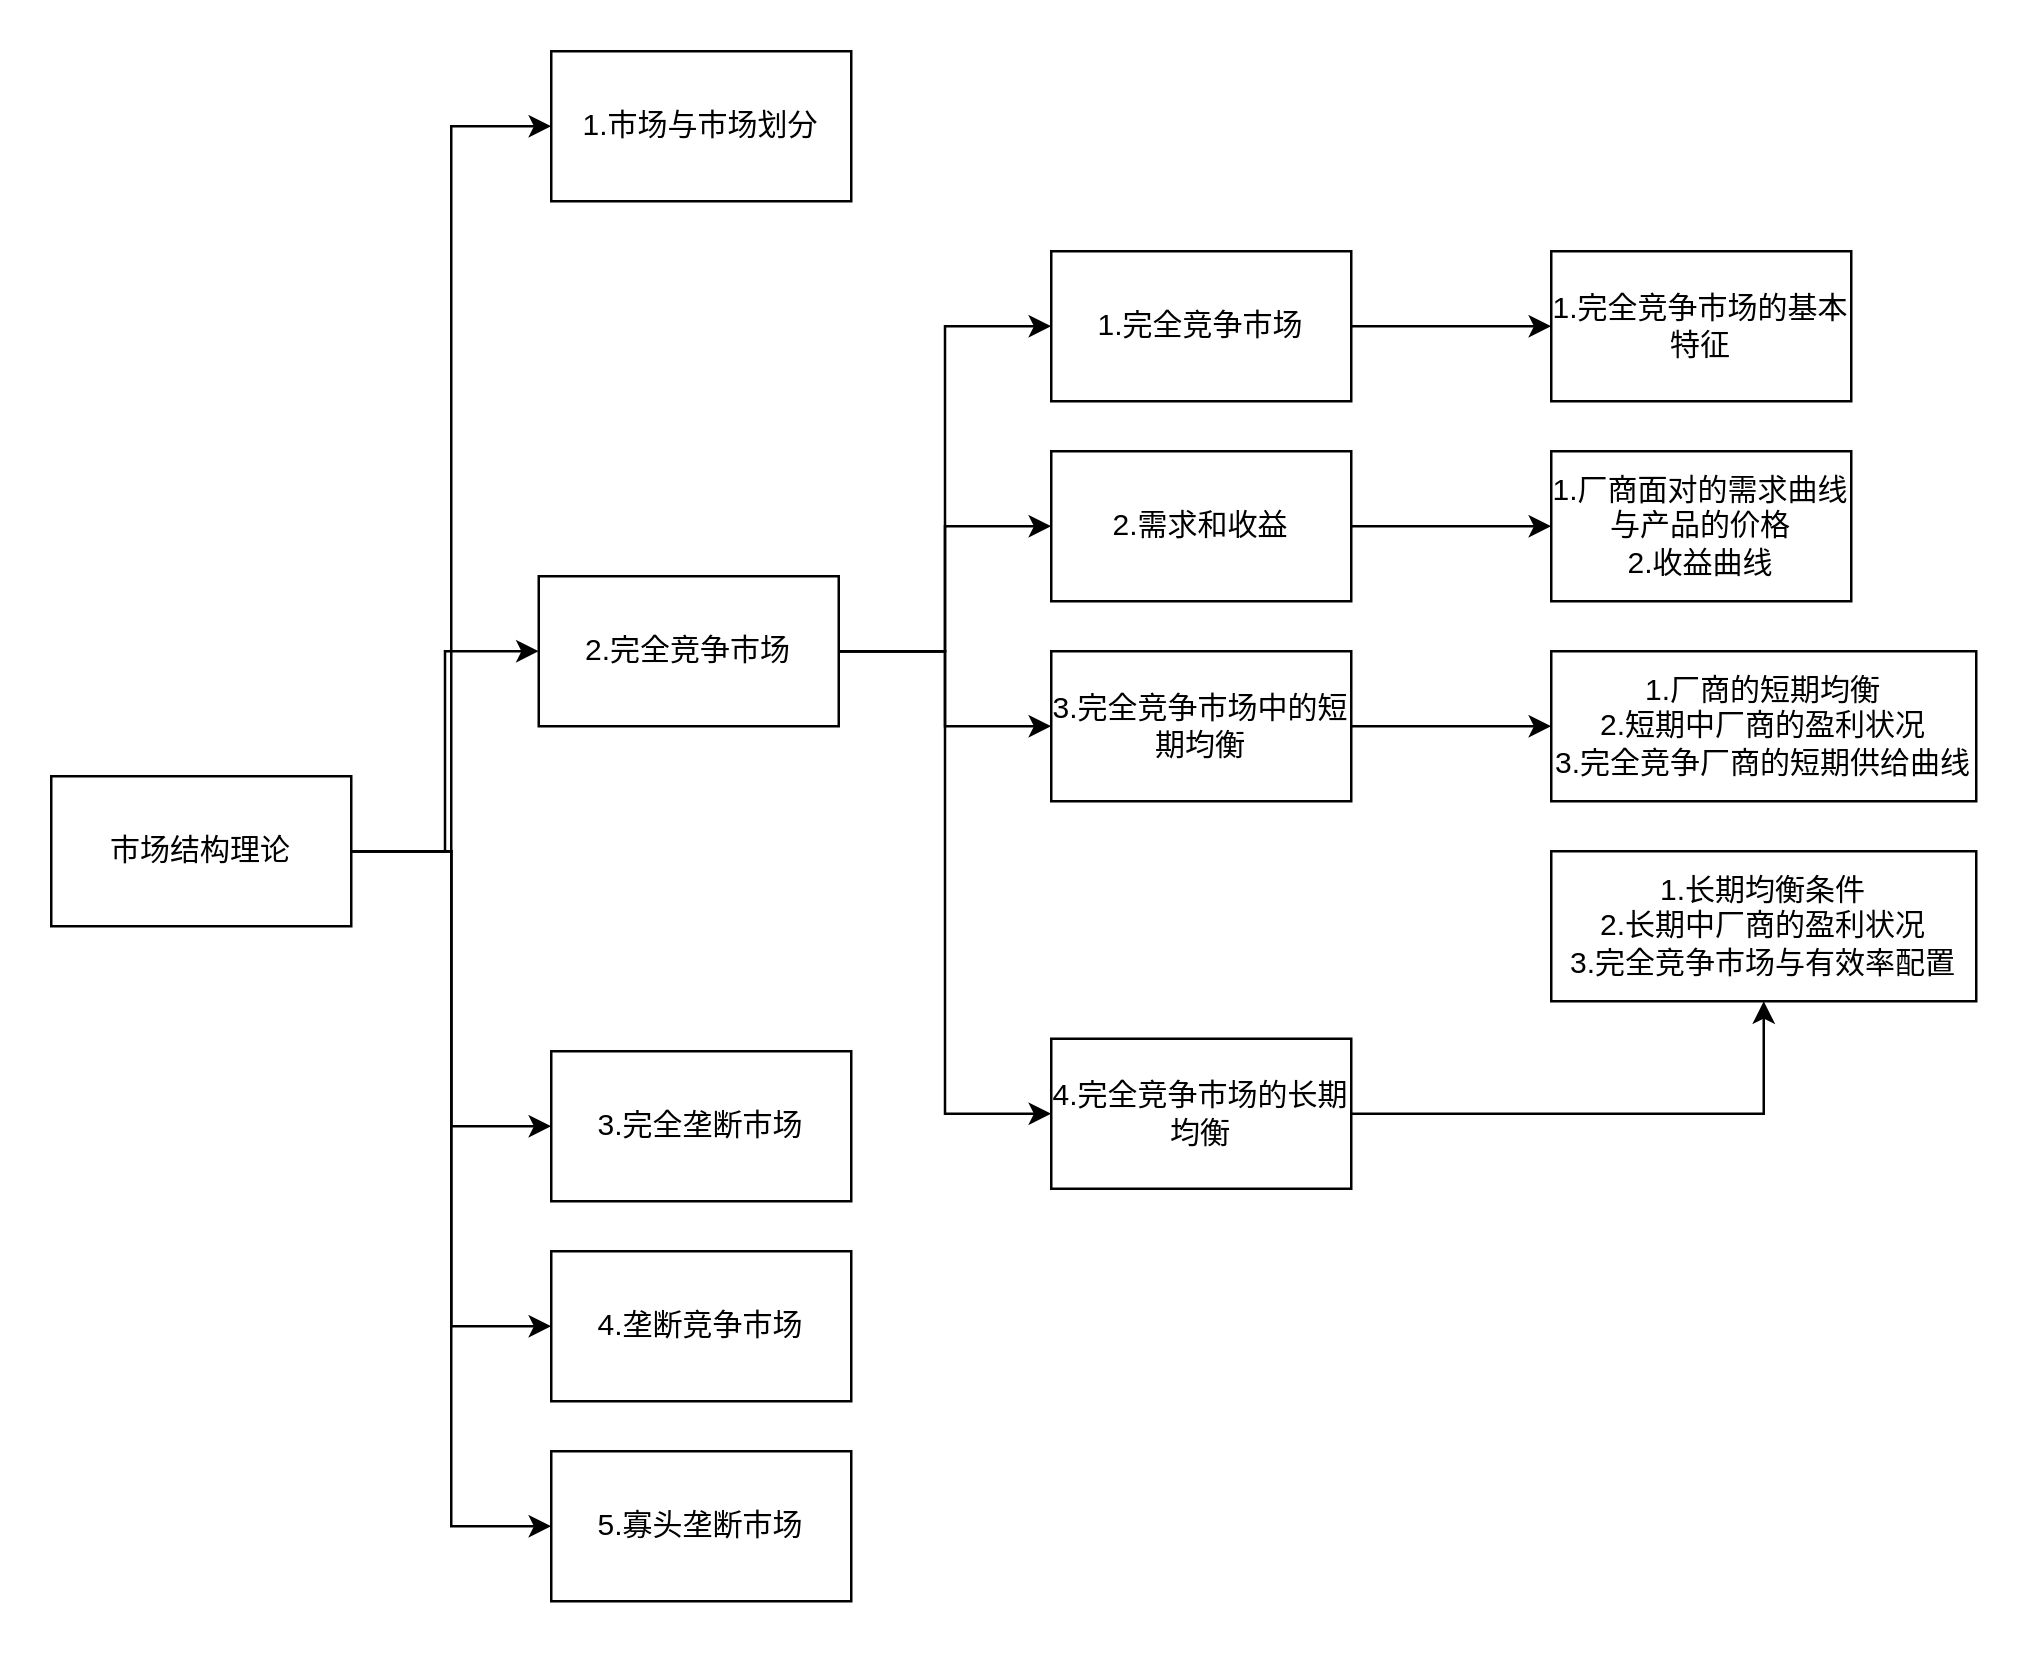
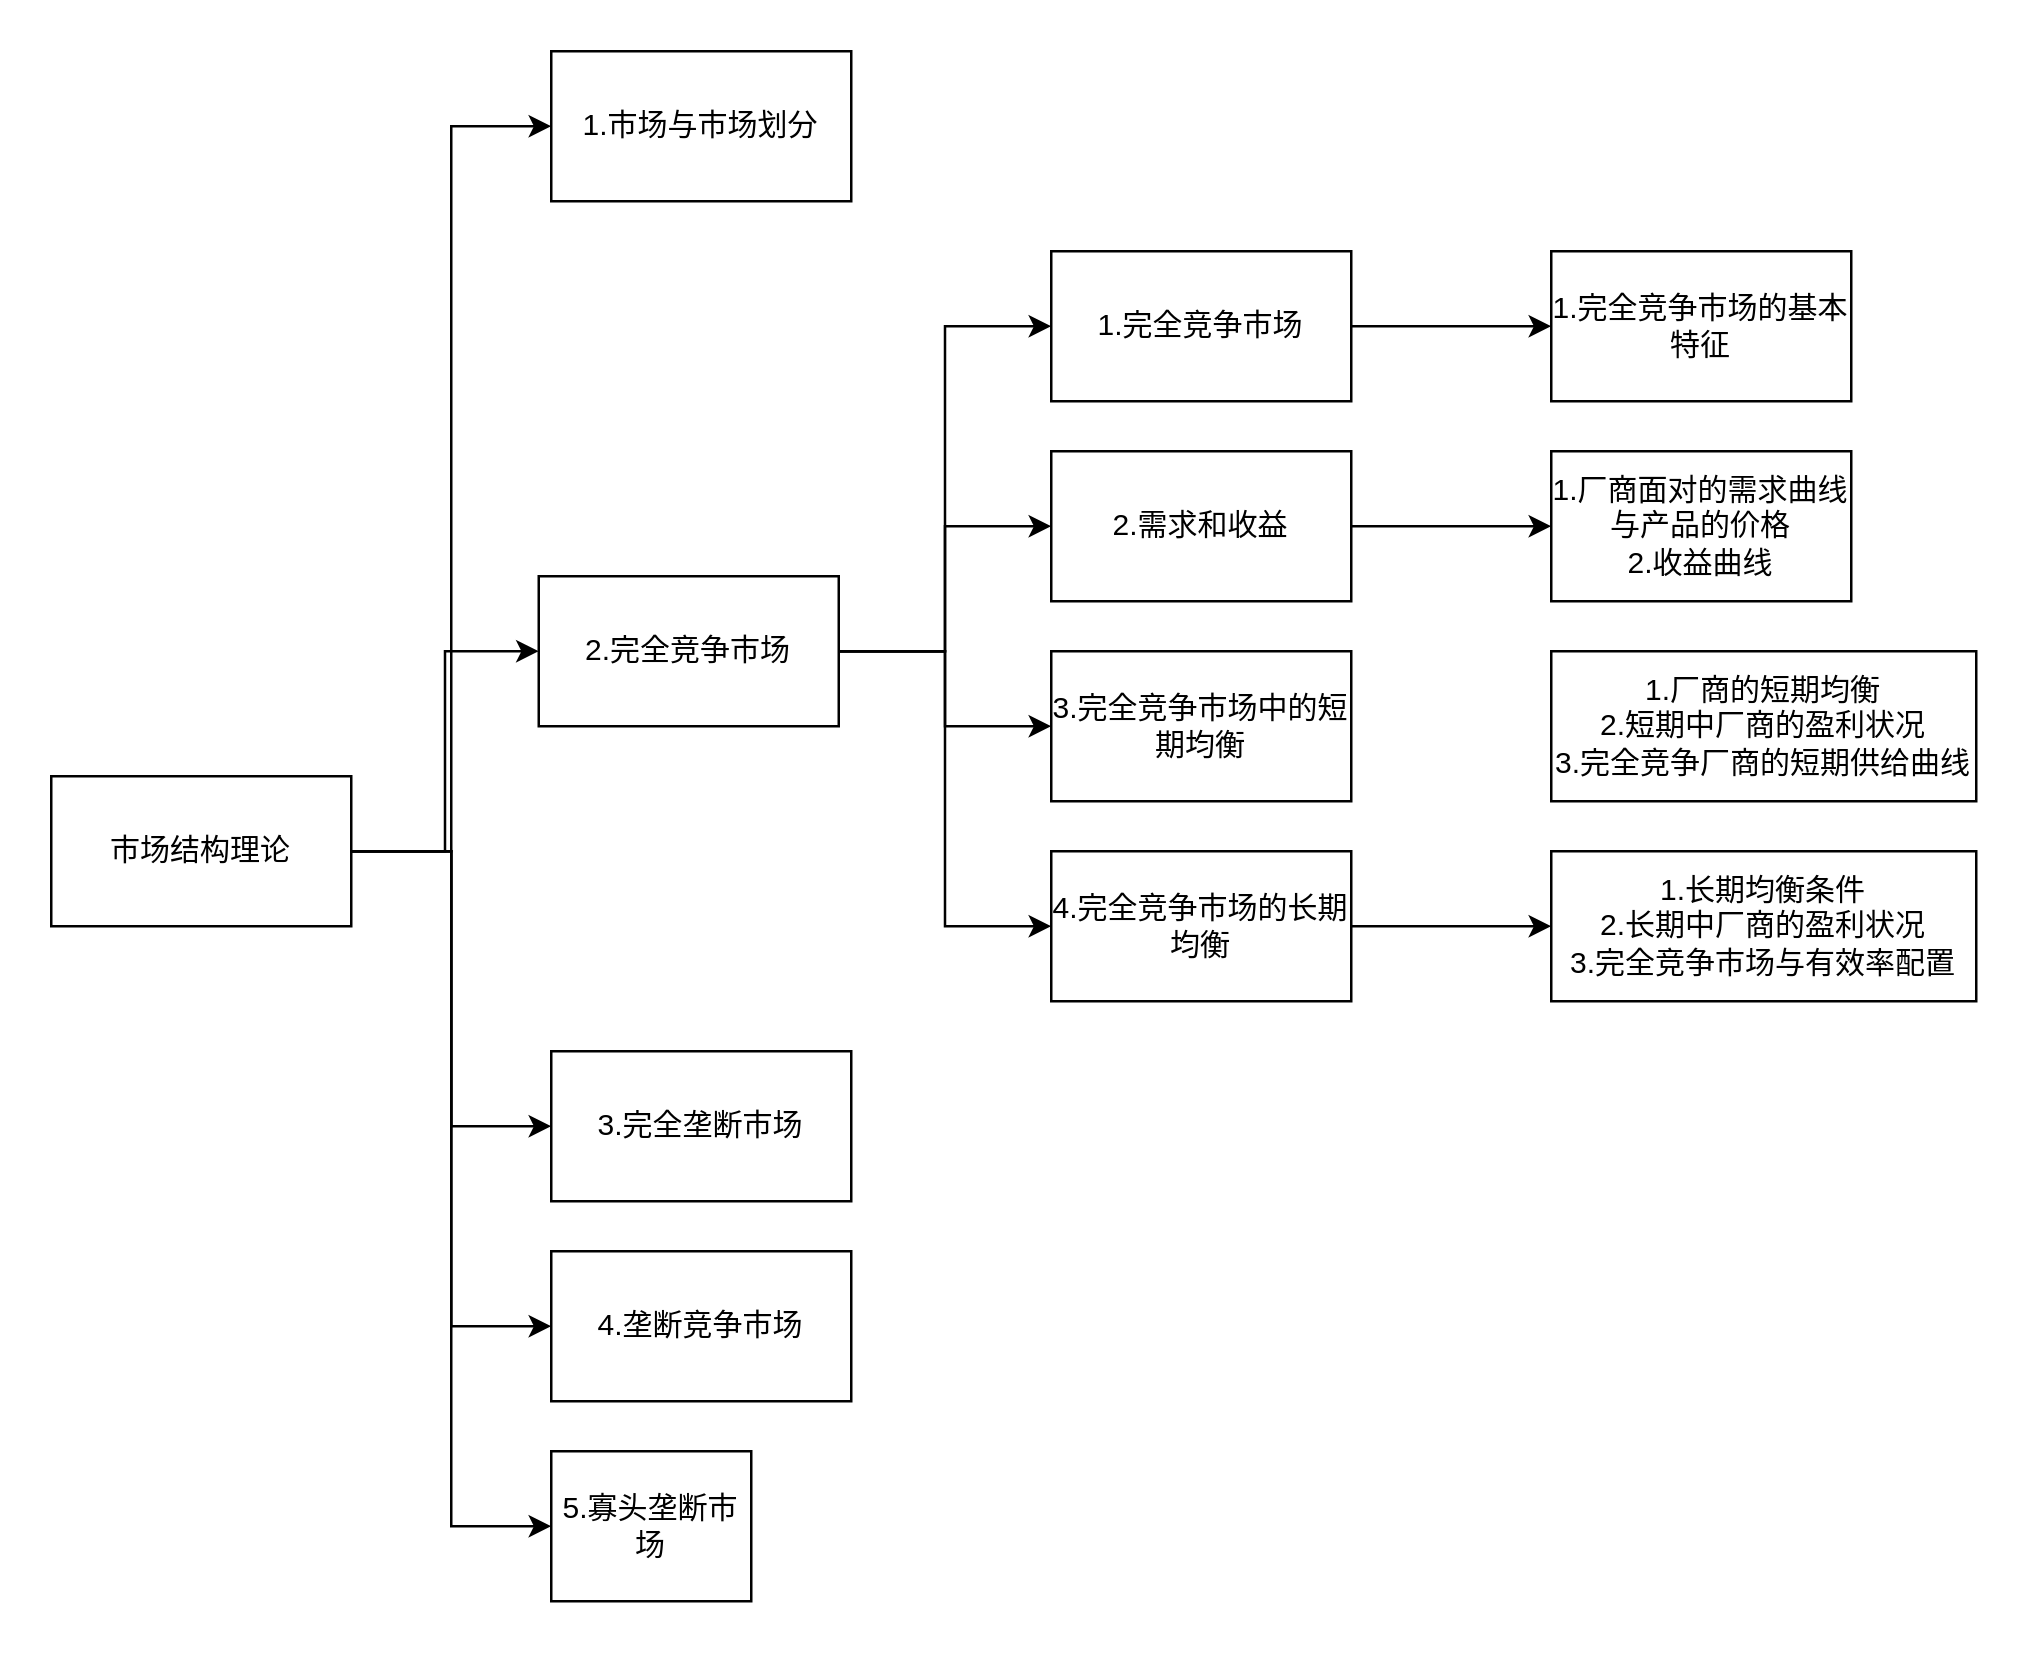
edge "3.完全竞争市场中的短期均衡" -> "1.厂商的短期均衡 2.短期中厂商的盈利状况 3.完全竞争厂商的短期供给曲线": removed
node "4.完全竞争市场的长期均衡": moved (1201, 1114) -> (1201, 926)
node "5.寡头垄断市场": size 300x150 -> 200x150
